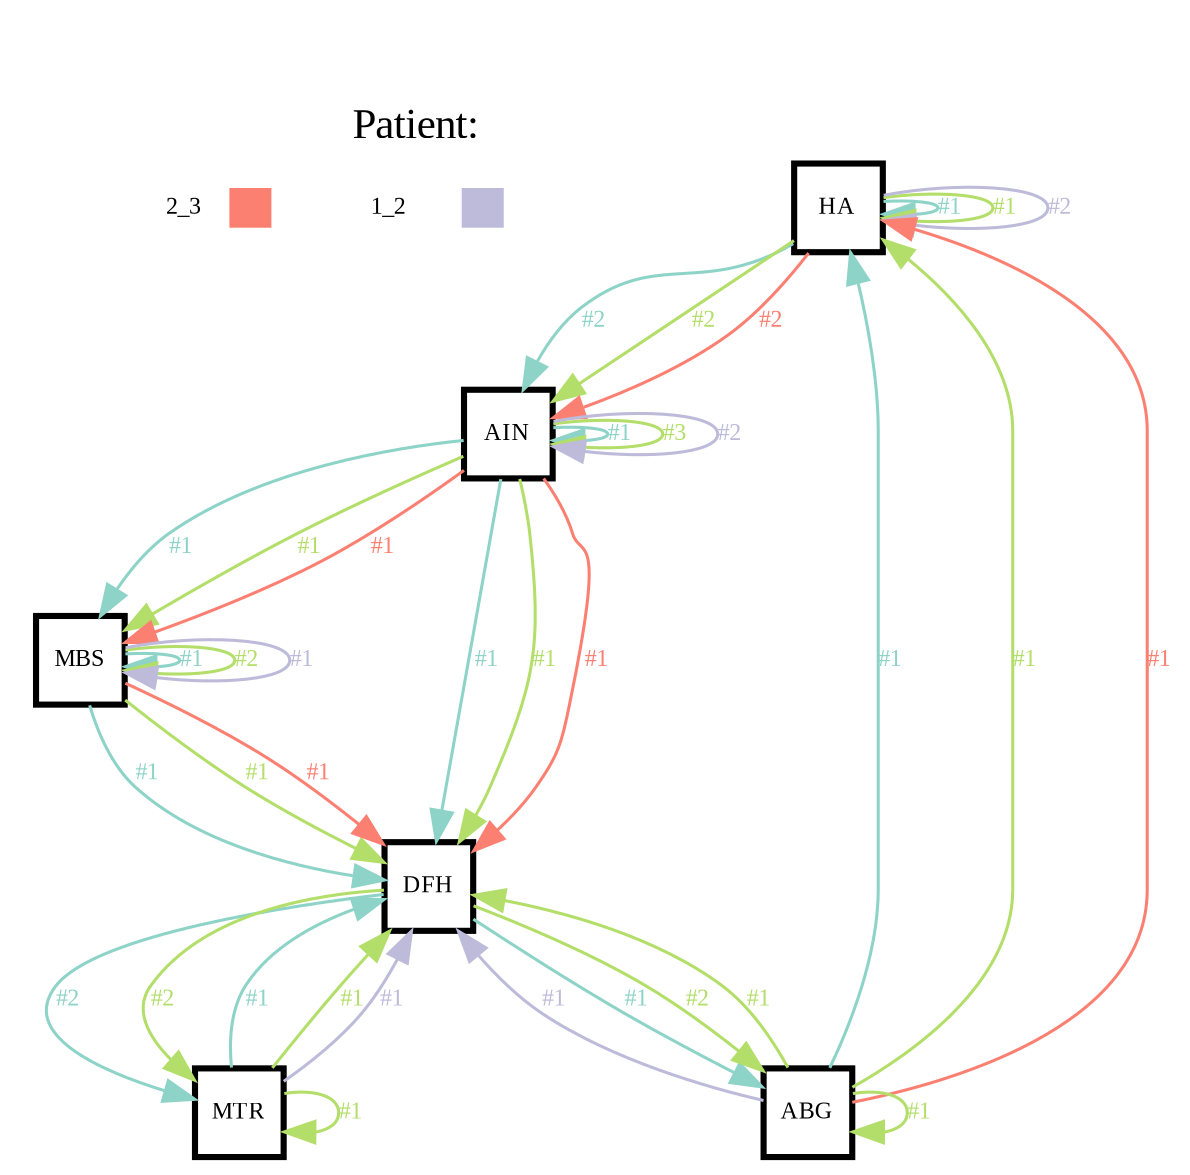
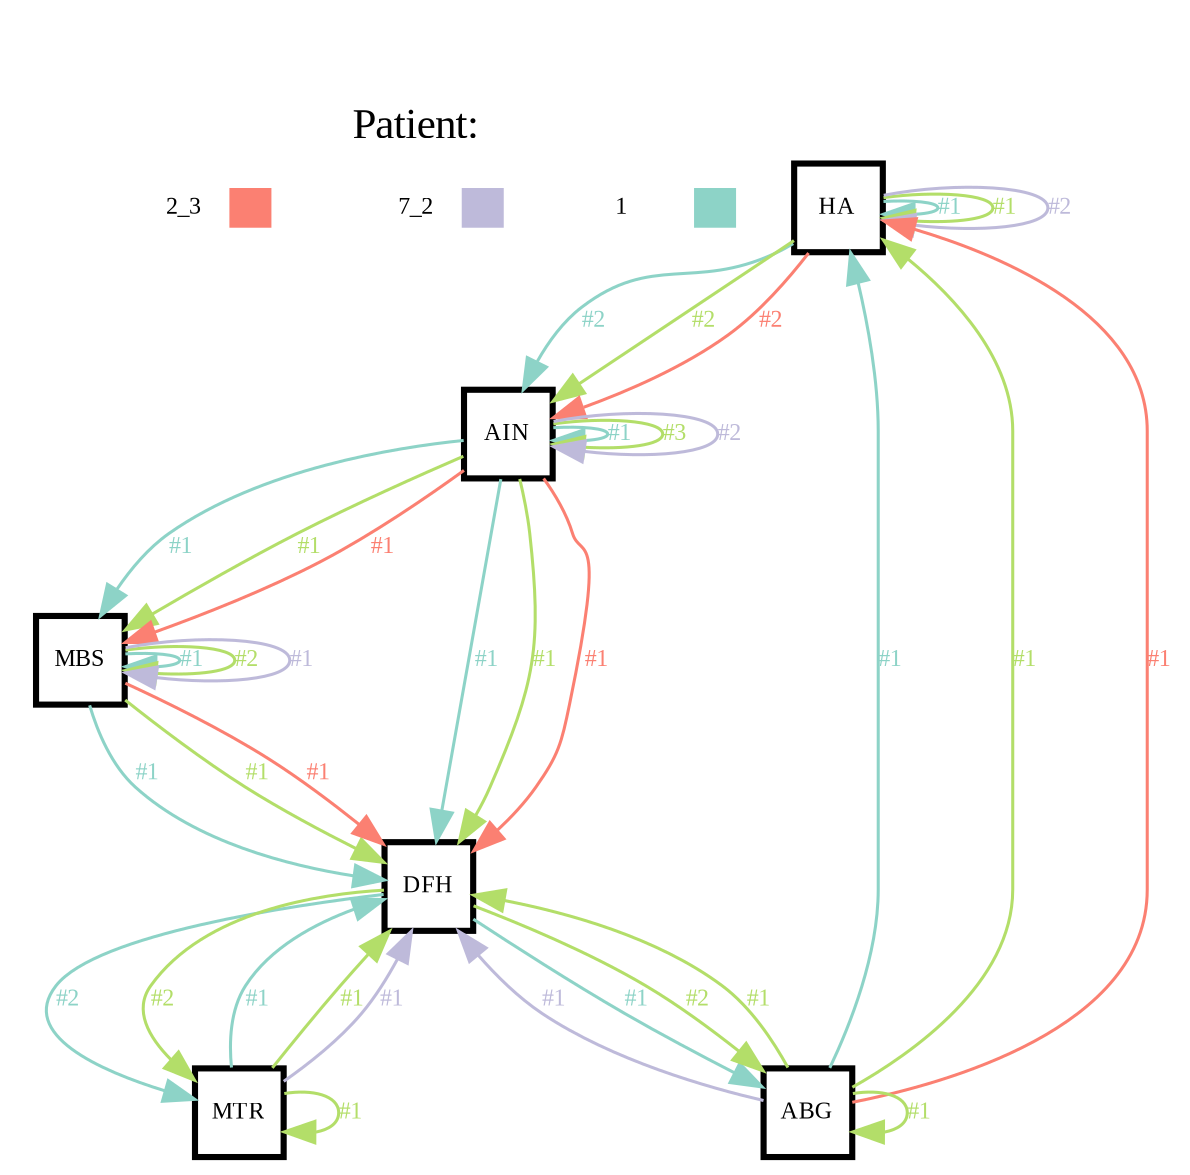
node "1_2": label "1_2" -> "7_2"
node "1": added
